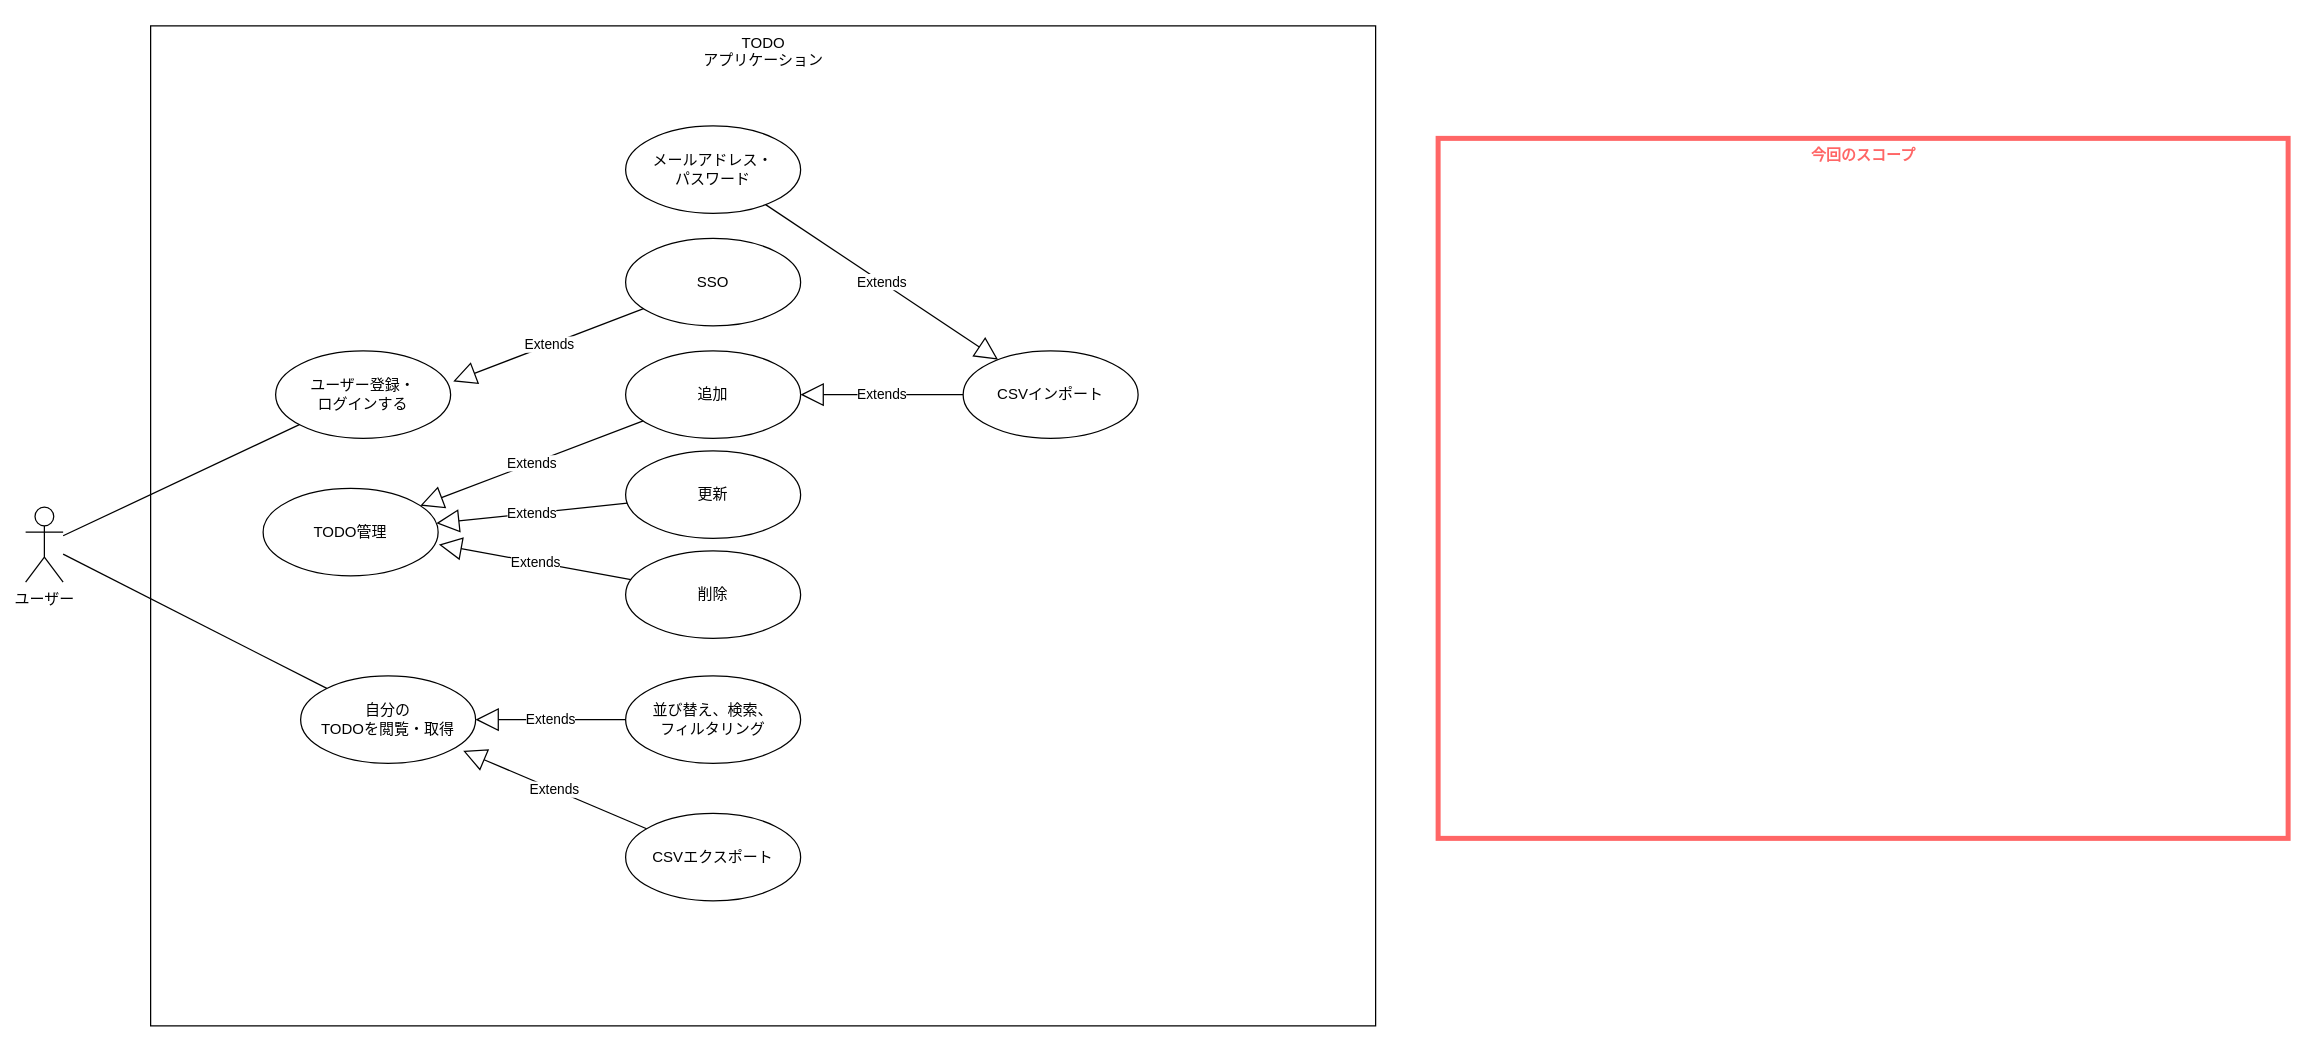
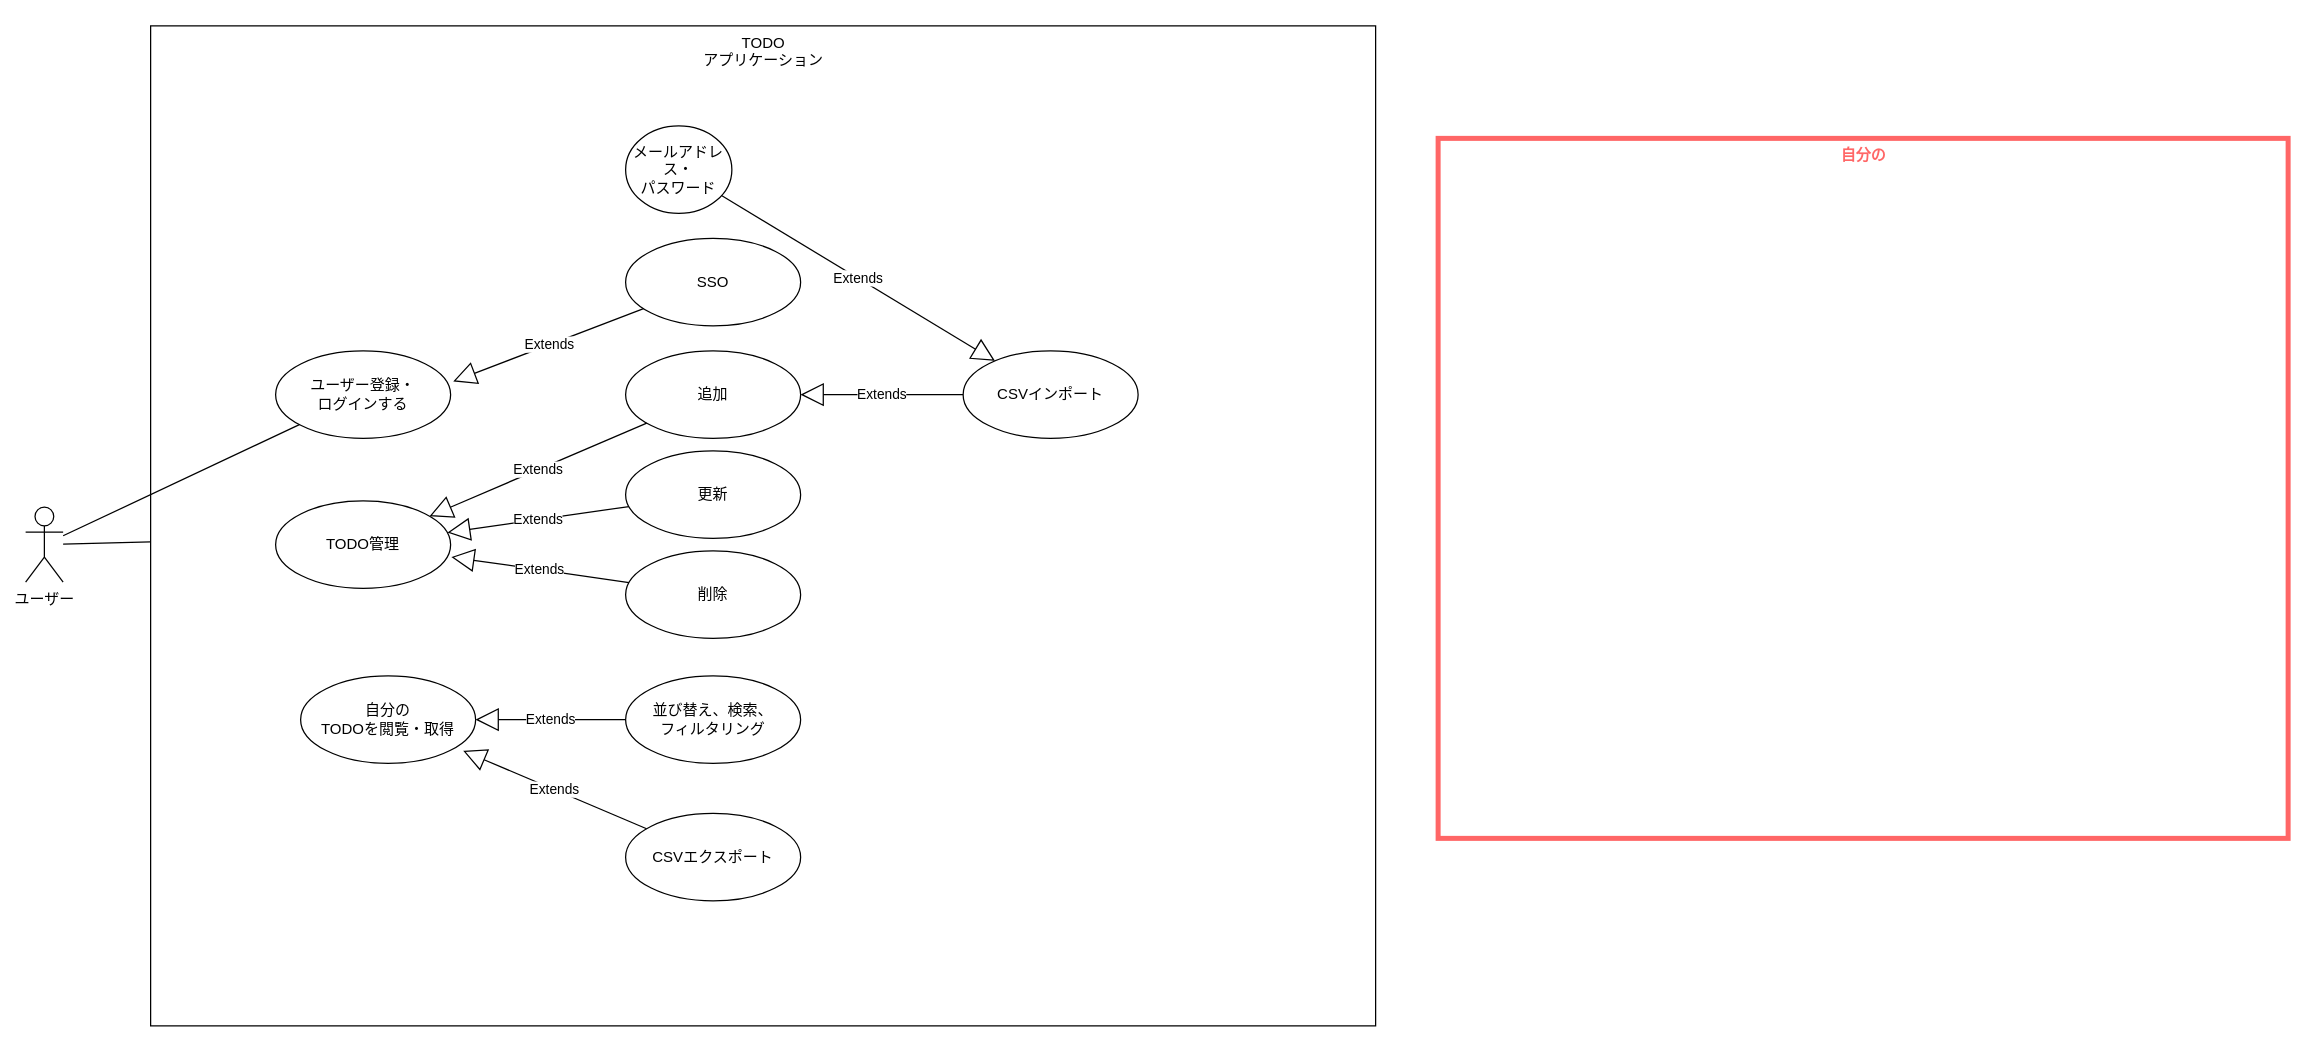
node "今回のスコープ": label "今回のスコープ" -> "自分の"
node "メールアドレス・ パスワード": size 175x88 -> 106x88
node "TODO管理": moved (351, 532) -> (363, 544)
edge "ユーザー" -- "自分の TODOを閲覧・取得": now "ユーザー" -- "TODO アプリケーション"
